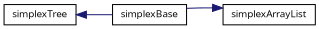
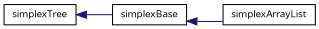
edge "simplexBase" -> "simplexArrayList": reversed
